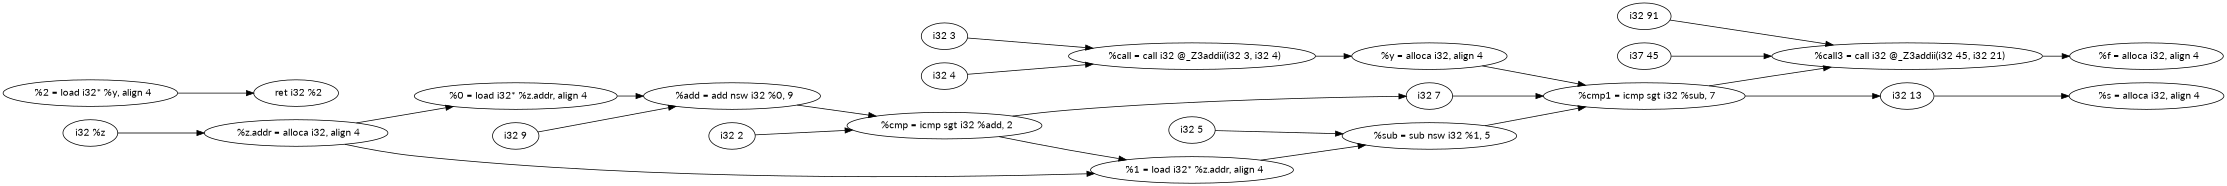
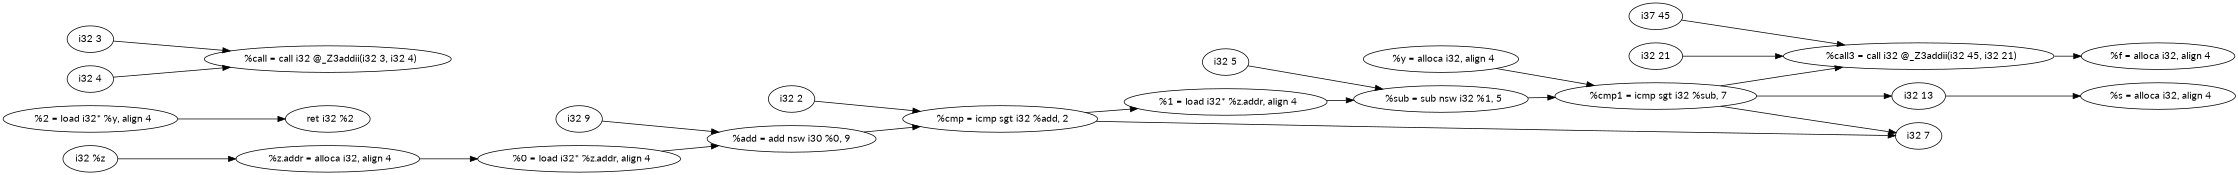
node "i32 91": label "i32 91" -> "i32 21"
edge "%call = call i32 @_Z3addii(i32 3, i32 4)" -> "%y = alloca i32, align 4": removed
node "%add = add nsw i32 %0, 9": label "%add = add nsw i32 %0, 9" -> "%add = add nsw i30 %0, 9"
edge "i32 7" -> "%cmp1 = icmp sgt i32 %sub, 7": reversed
edge "%z.addr = alloca i32, align 4" -> "%1 = load i32* %z.addr, align 4": removed
